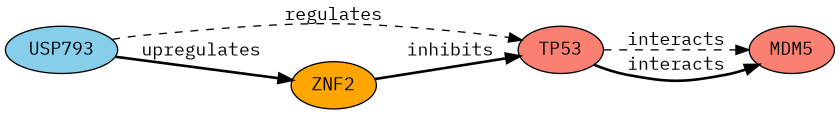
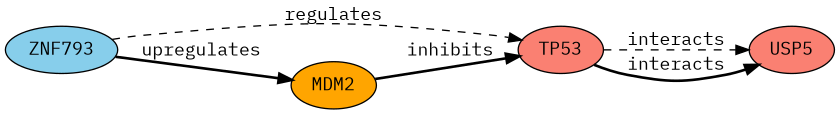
node "USP793": label "USP793" -> "ZNF793"
node "MDM5": label "MDM5" -> "USP5"
node "ZNF2": label "ZNF2" -> "MDM2"
